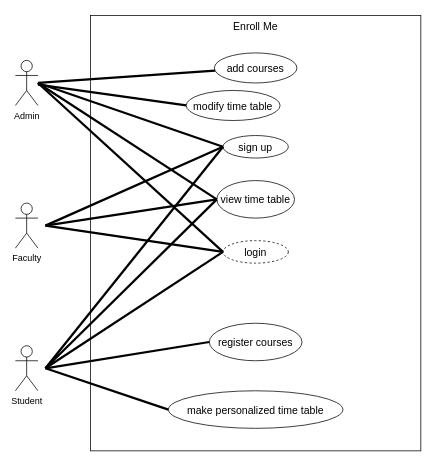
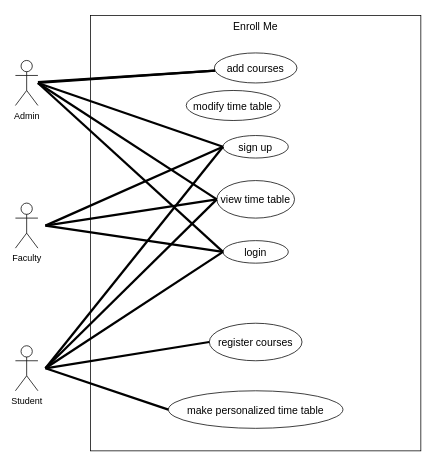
edge "Admin" -- "modify time table": now "Admin" -- "add courses"
node "login": style dashed -> solid
